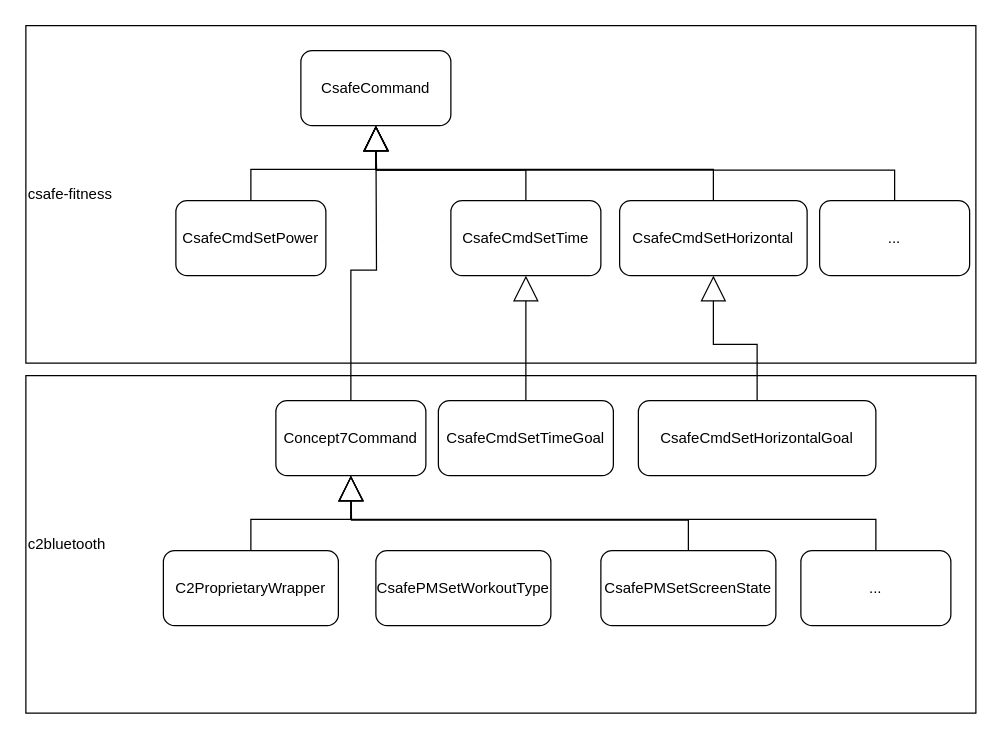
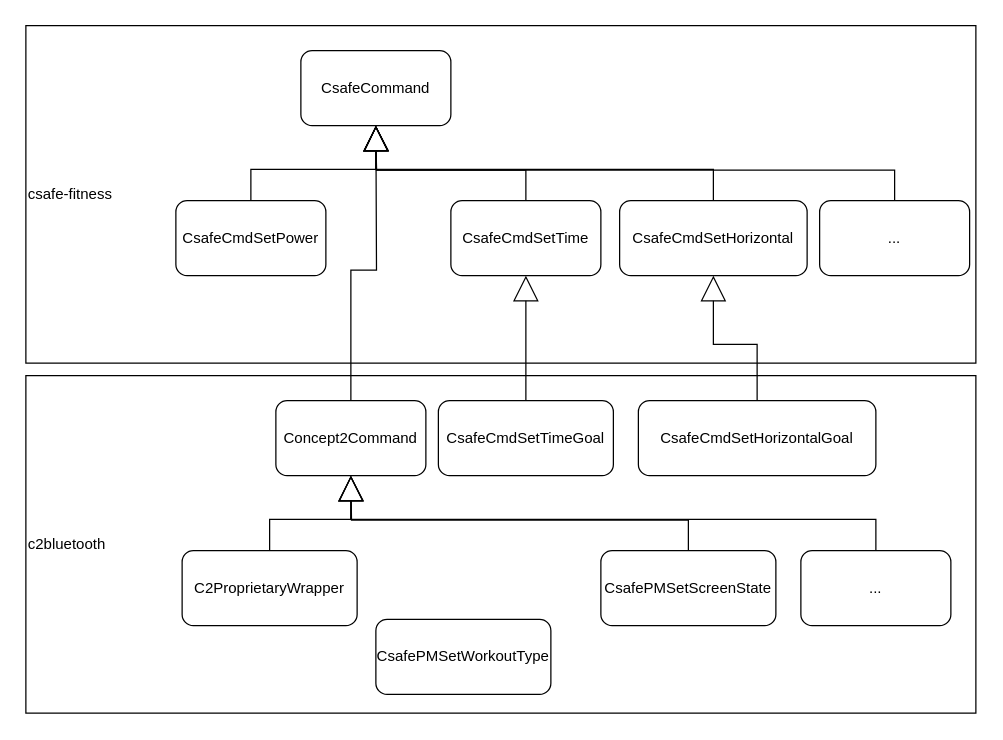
node "Concept7Command": label "Concept7Command" -> "Concept2Command"
node "C2ProprietaryWrapper": moved (251, 588) -> (269, 588)
node "CsafePMSetWorkoutType": moved (463, 588) -> (463, 657)
